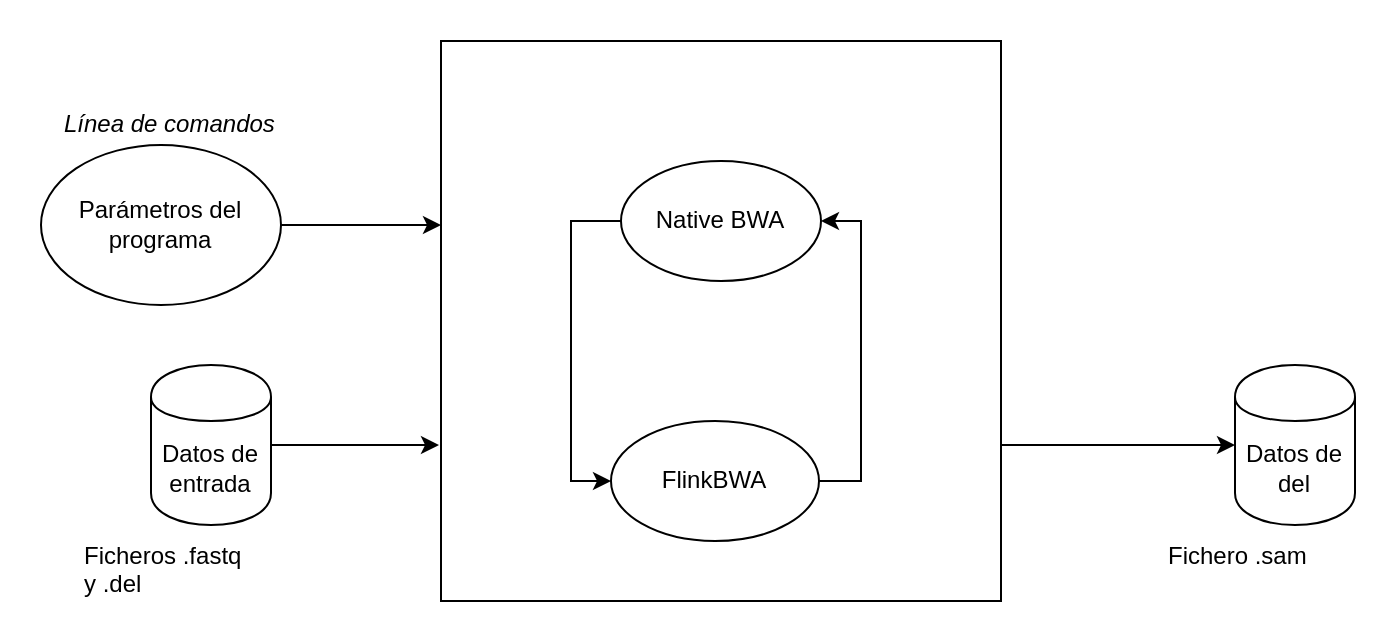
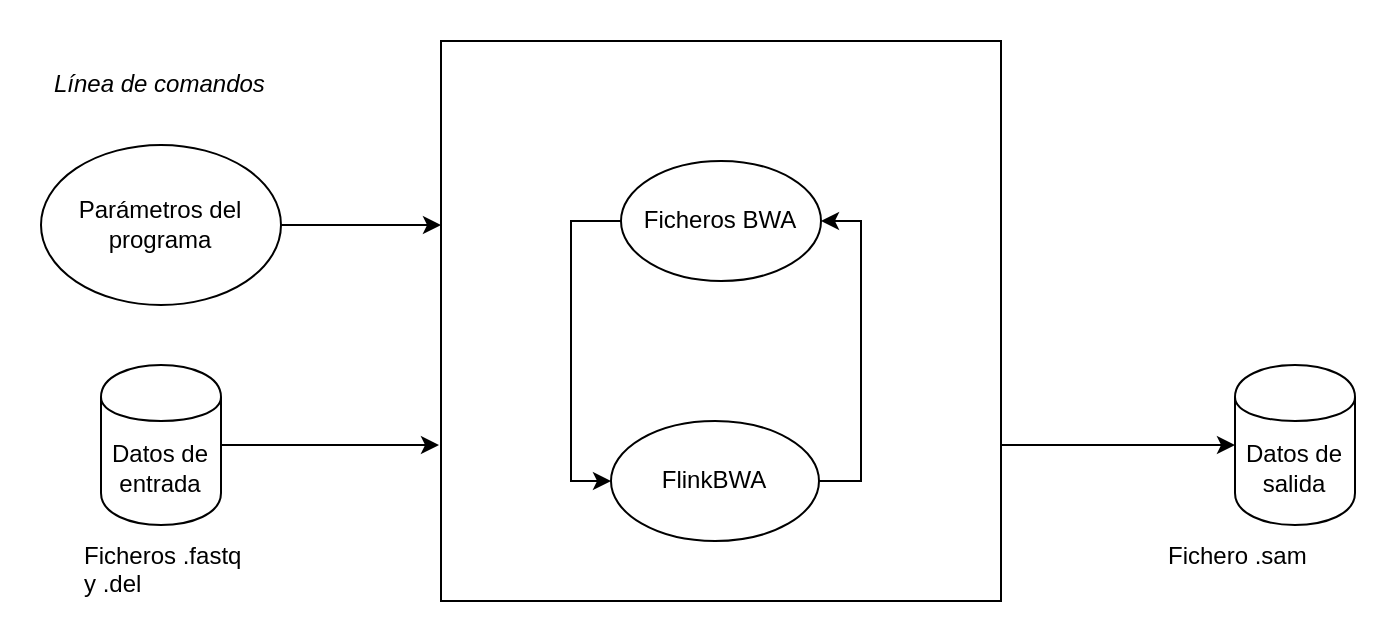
node "Línea de comandos": moved (181, 125) -> (171, 85)
node "Native BWA": label "Native BWA" -> "Ficheros BWA"
node "Datos de entrada": moved (211, 445) -> (161, 445)
node "Datos de del": label "Datos de del" -> "Datos de salida"
